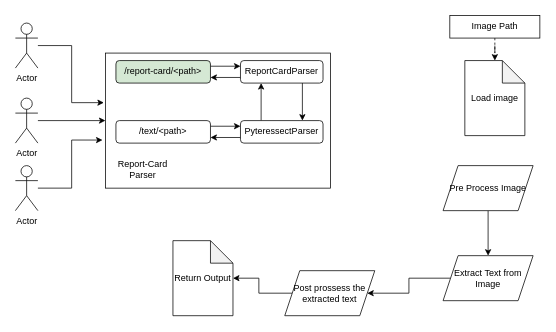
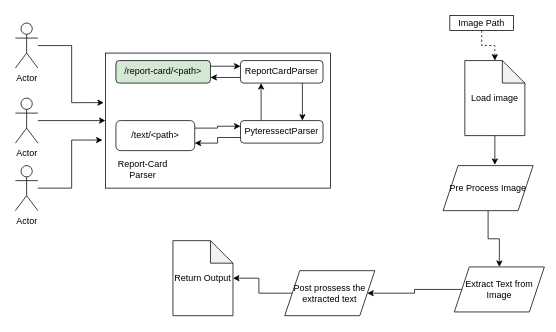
node "Image Path": size 90x23 -> 64x15
node "/text/<path>": size 95x23 -> 79x30
edge "Load image" -> "Pre Process Image": added
node "Extract Text from Image": moved (488, 278) -> (499, 289)
